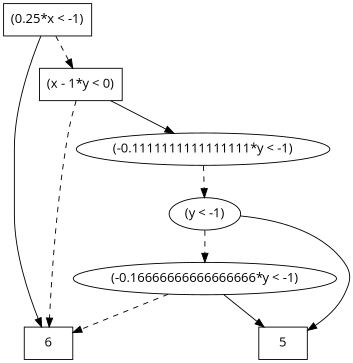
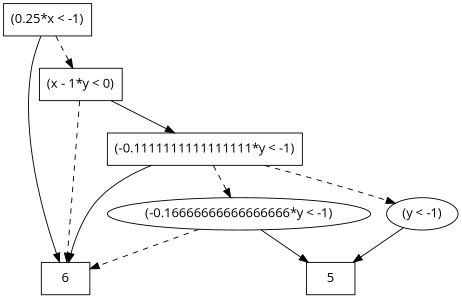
node "(-0.1111111111111111*y < -1)": shape ellipse -> box
edge "(-0.1111111111111111*y < -1)" -> "6": added
edge "(y < -1)" -> "(-0.16666666666666666*y < -1)": now "(-0.1111111111111111*y < -1)" -> "(-0.16666666666666666*y < -1)"
